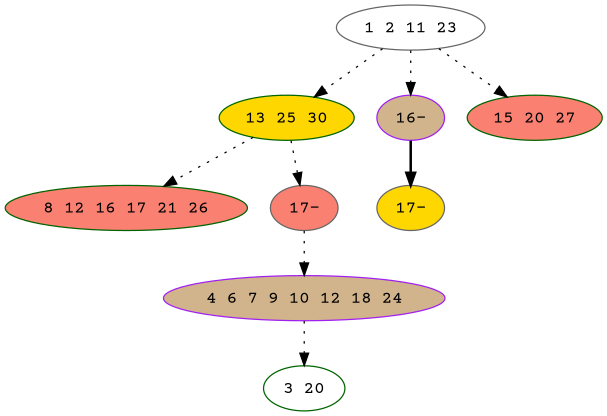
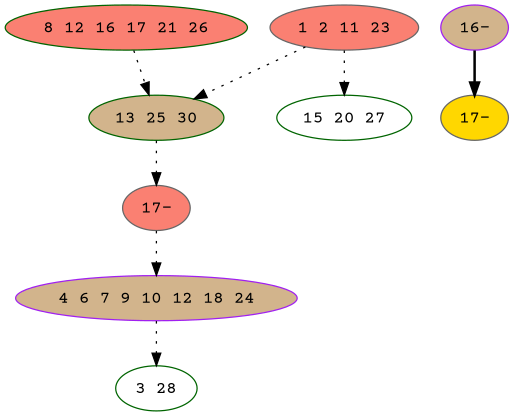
node "1 2 11 23": fillcolor white -> salmon
edge "1 2 11 23" -> "16-": removed
node "13 25 30": fillcolor gold -> tan
node "15 20 27": fillcolor salmon -> white
edge "13 25 30" -> "8 12 16 17 21 26": reversed
node "3 20": label "3 20" -> "3 28"
